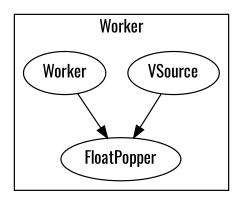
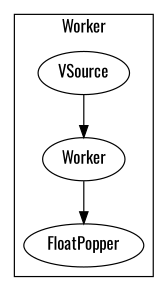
edge "VSource" -> "FloatPopper": now "VSource" -> "Worker"
